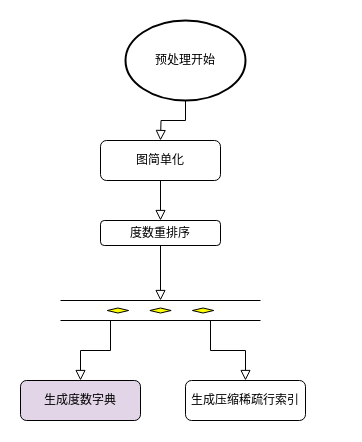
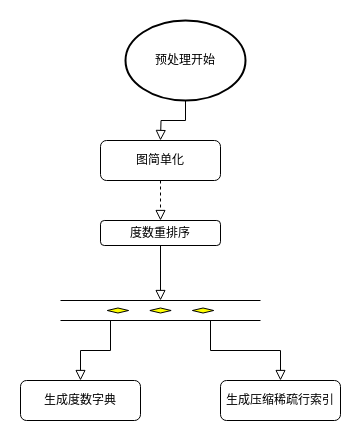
edge "图简单化" -> "度数重排序": style solid -> dashed
node "生成度数字典": fillcolor #e1d5e7 -> #ffffff
node "生成压缩稀疏行索引": moved (246, 401) -> (281, 401)
